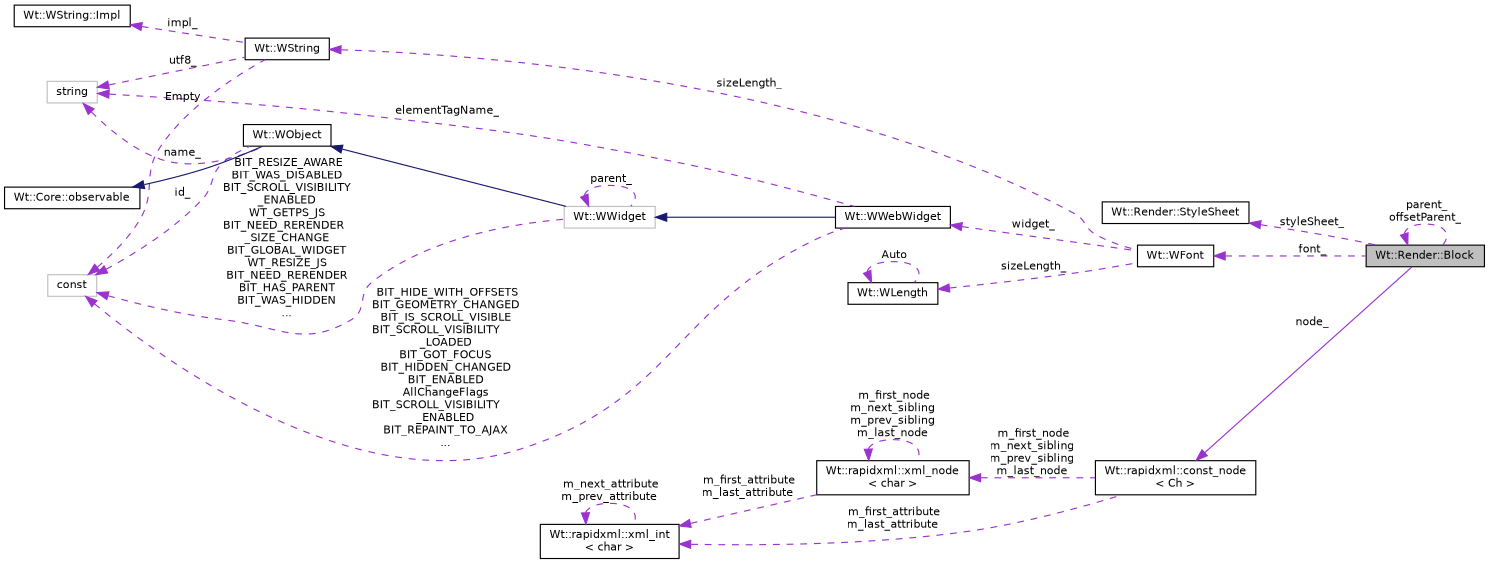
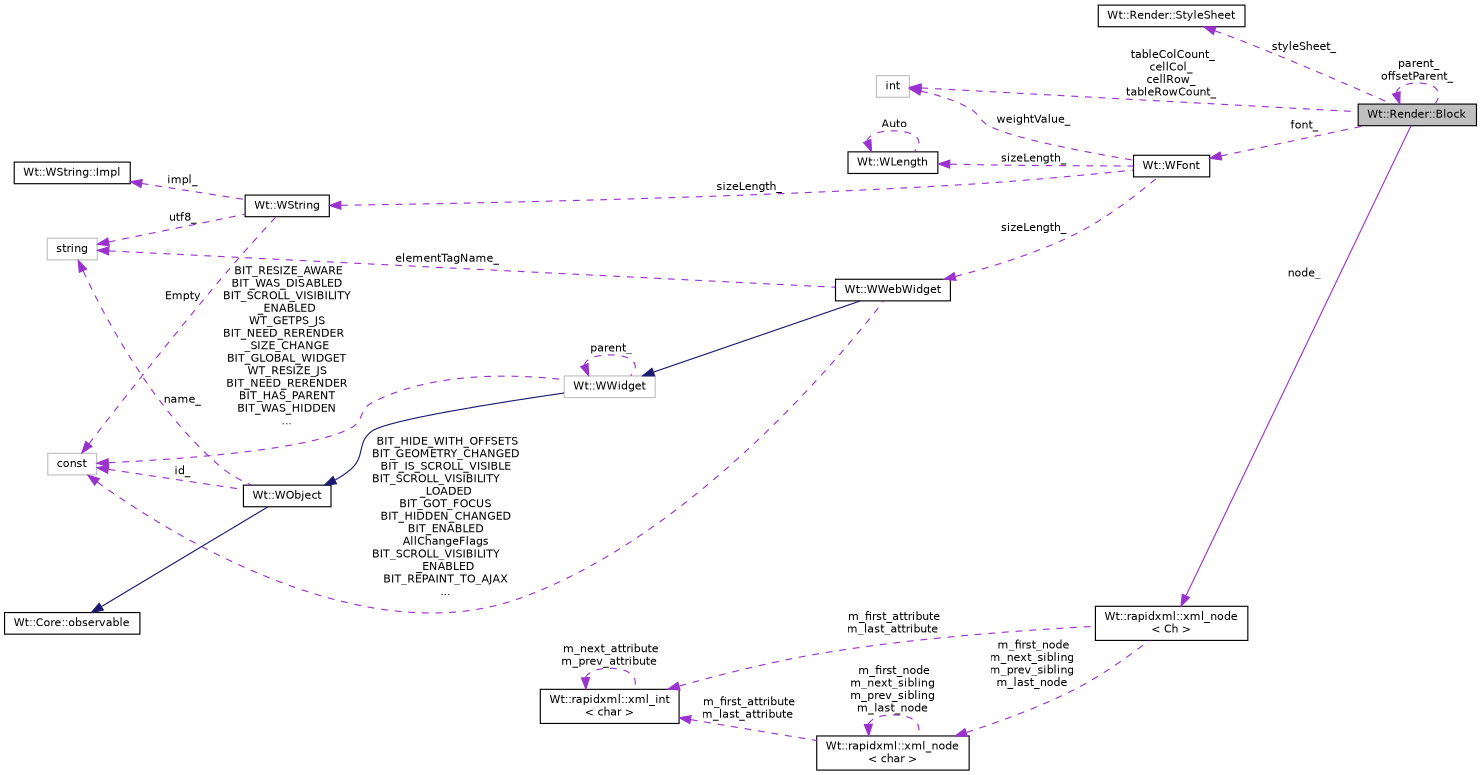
node "int": added
edge "Wt::WFont" -> "Wt::WWebWidget": label " widget_" -> " sizeLength_"
node "Wt::rapidxml::const_node < Ch >": label "Wt::rapidxml::const_node < Ch >" -> "Wt::rapidxml::xml_node < Ch >"
